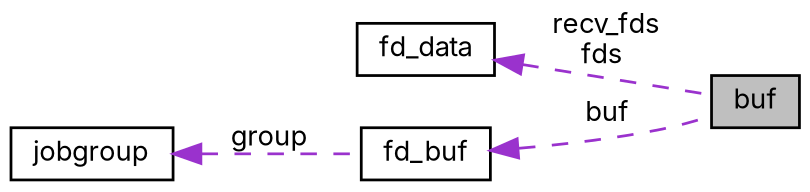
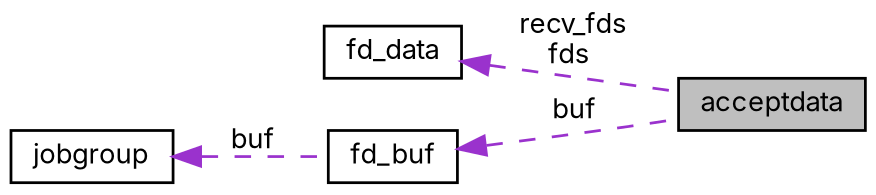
node "buf": label "buf" -> "acceptdata"
edge "fd_buf" -> "jobgroup": label " group" -> " buf"
